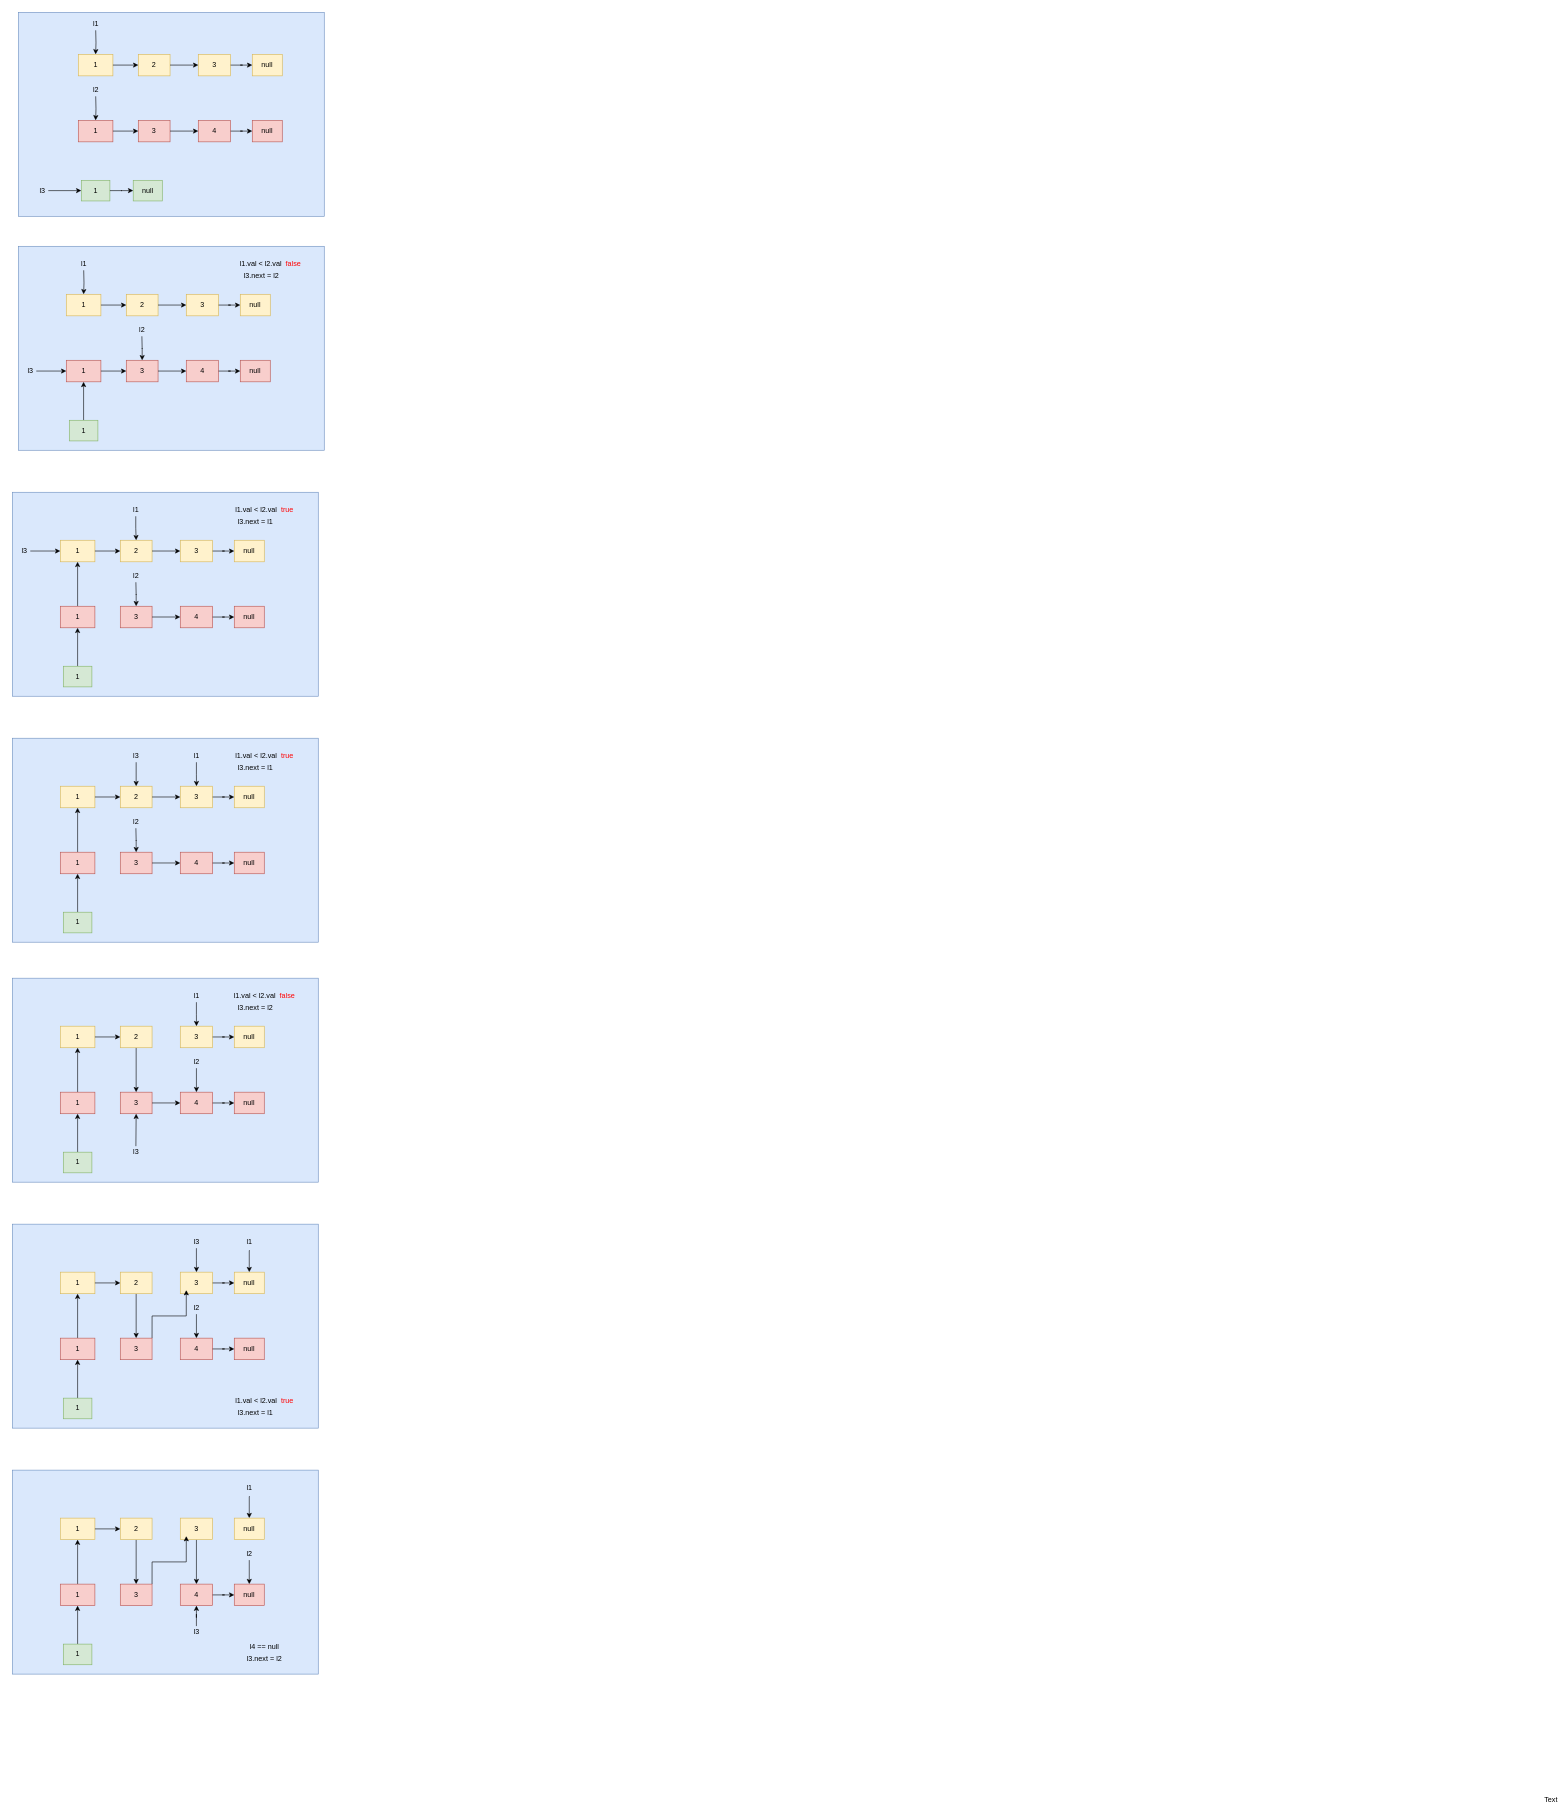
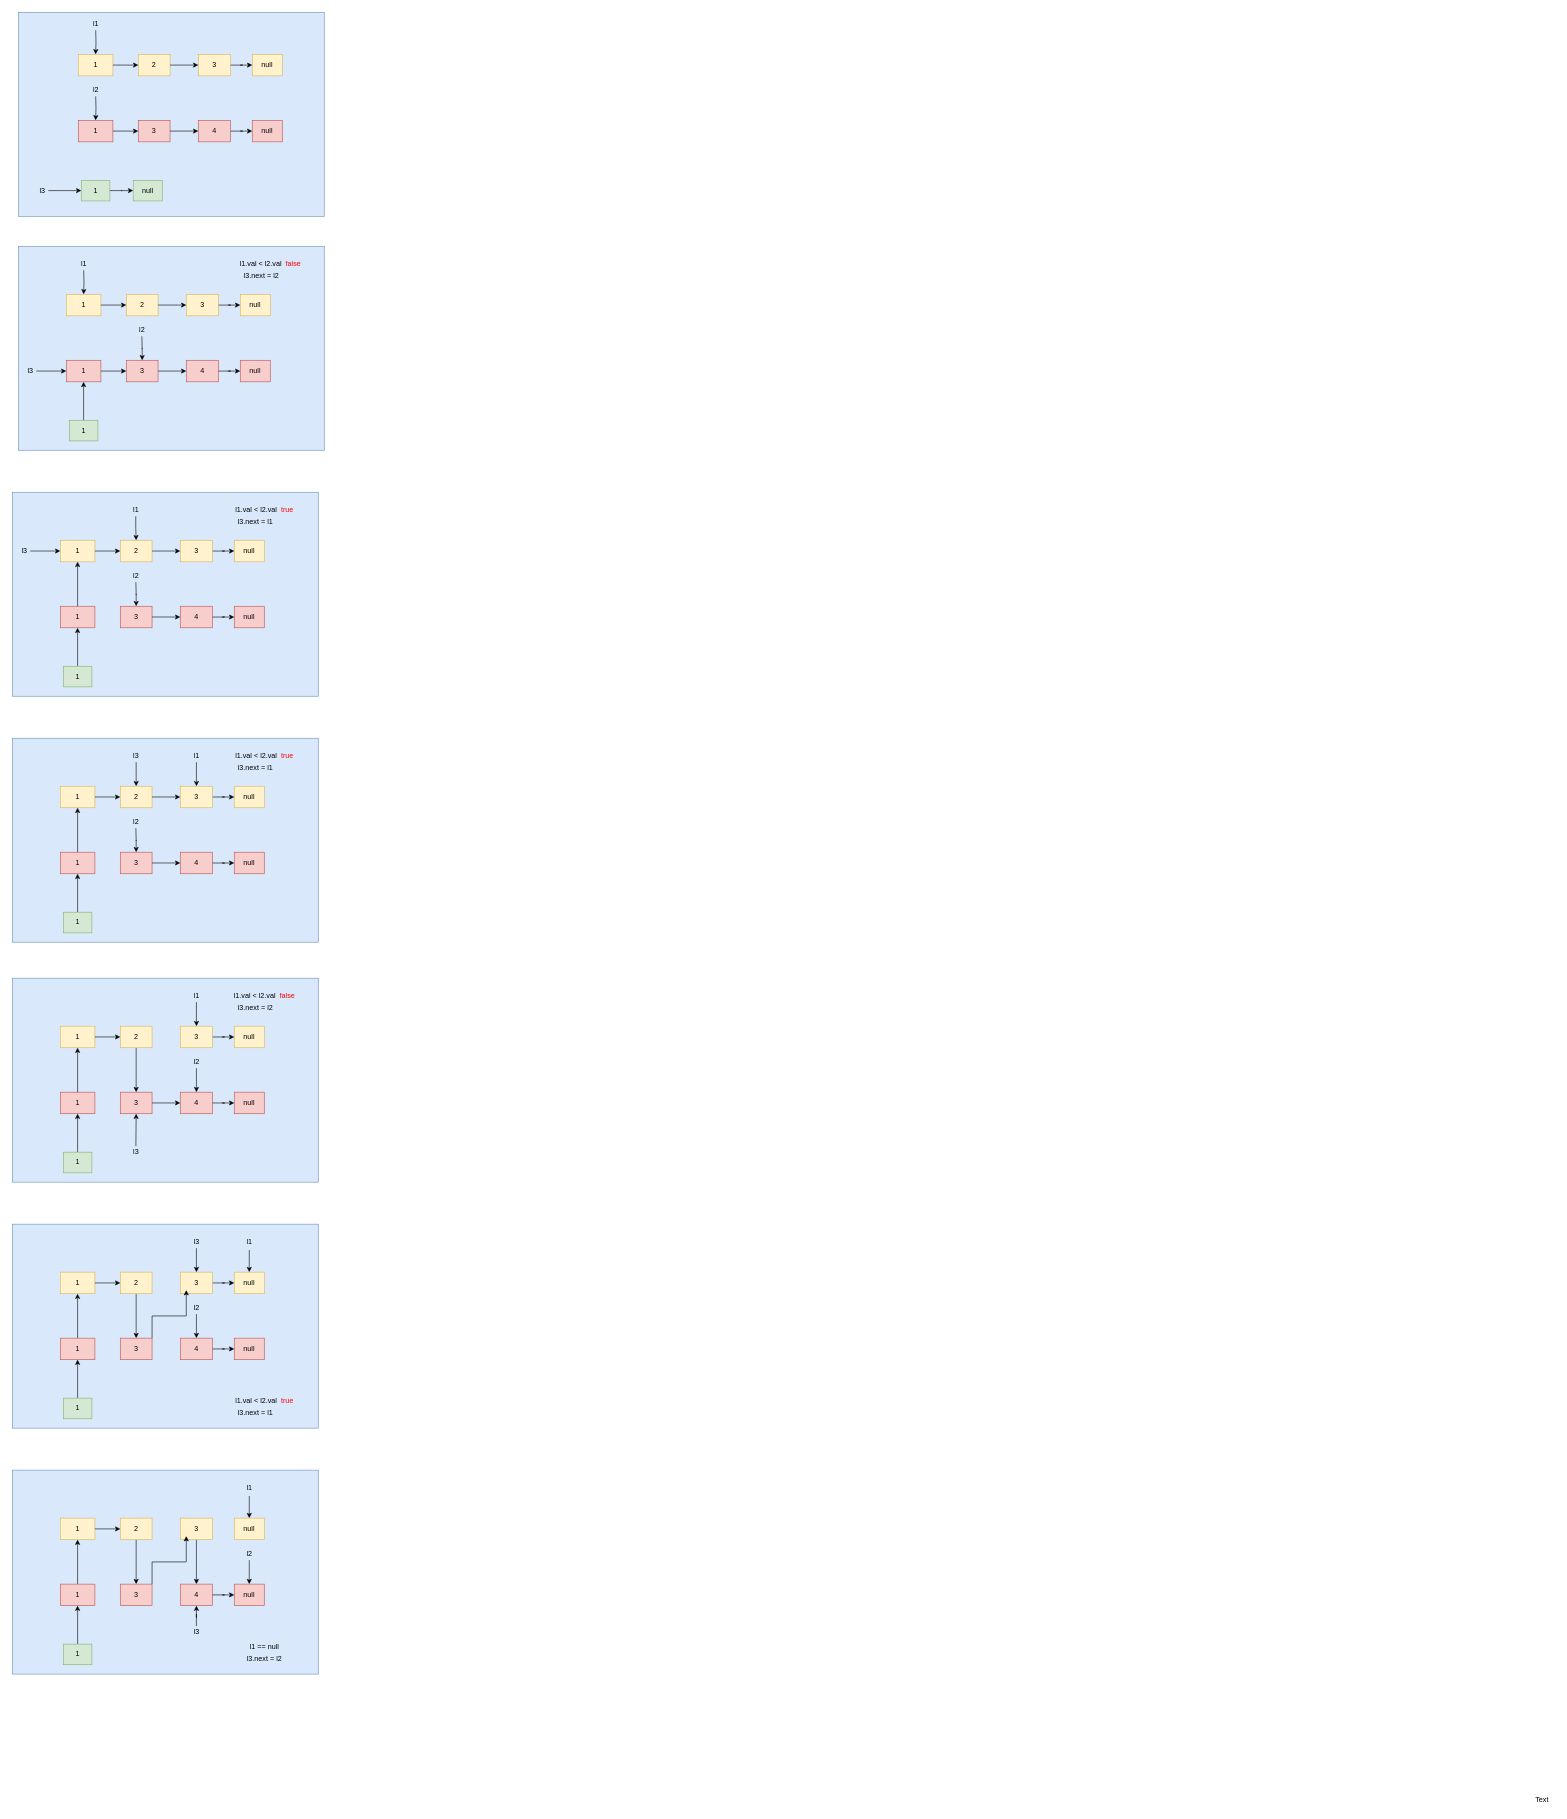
node "l4 == null": label "l4 == null" -> "l1 == null"
node "Text": moved (1551, 1800) -> (1542, 1800)
